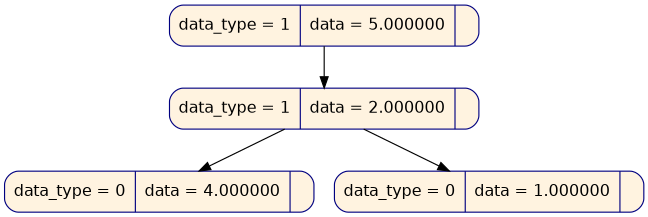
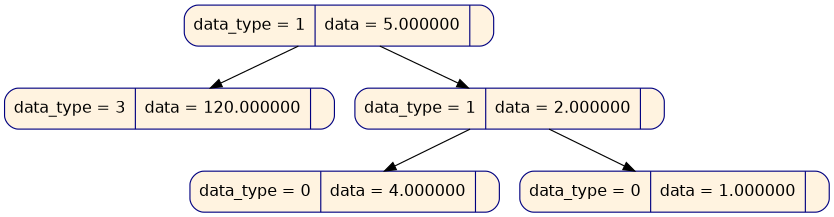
node "data_type = 3": added
